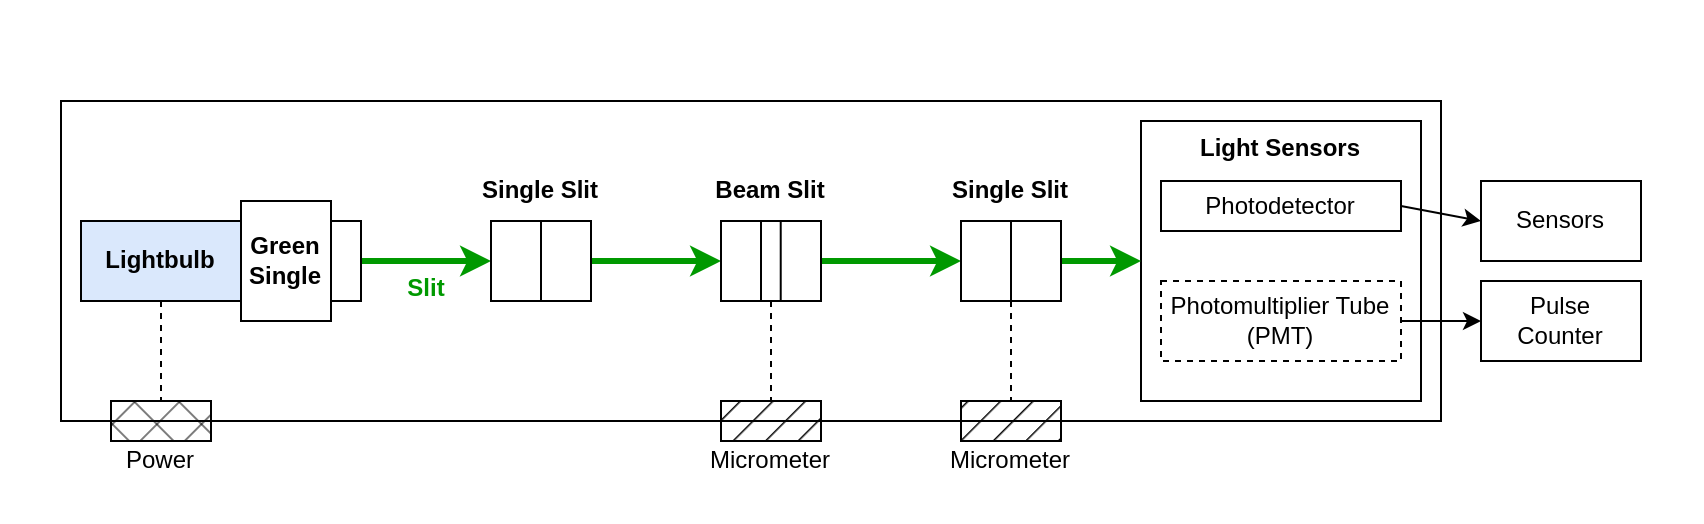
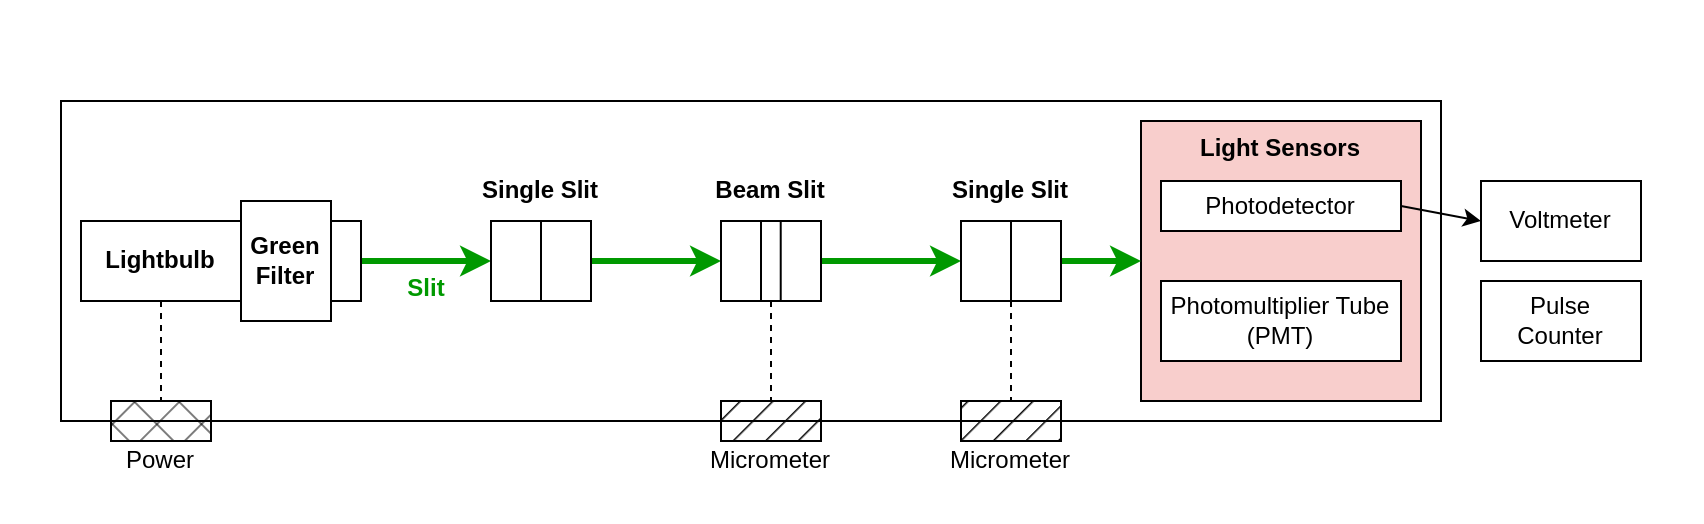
node "Sensors": label "Sensors" -> "Voltmeter"
node "Lightbulb": fillcolor #dae8fc -> #ffffff
node "Green Single": label "Green Single" -> "Green Filter"
node "Light Sensors": fillcolor #ffffff -> #f8cecc
node "Photomultiplier Tube (PMT)": style dashed -> solid
edge "Photomultiplier Tube (PMT)" -> "Pulse Counter": removed
